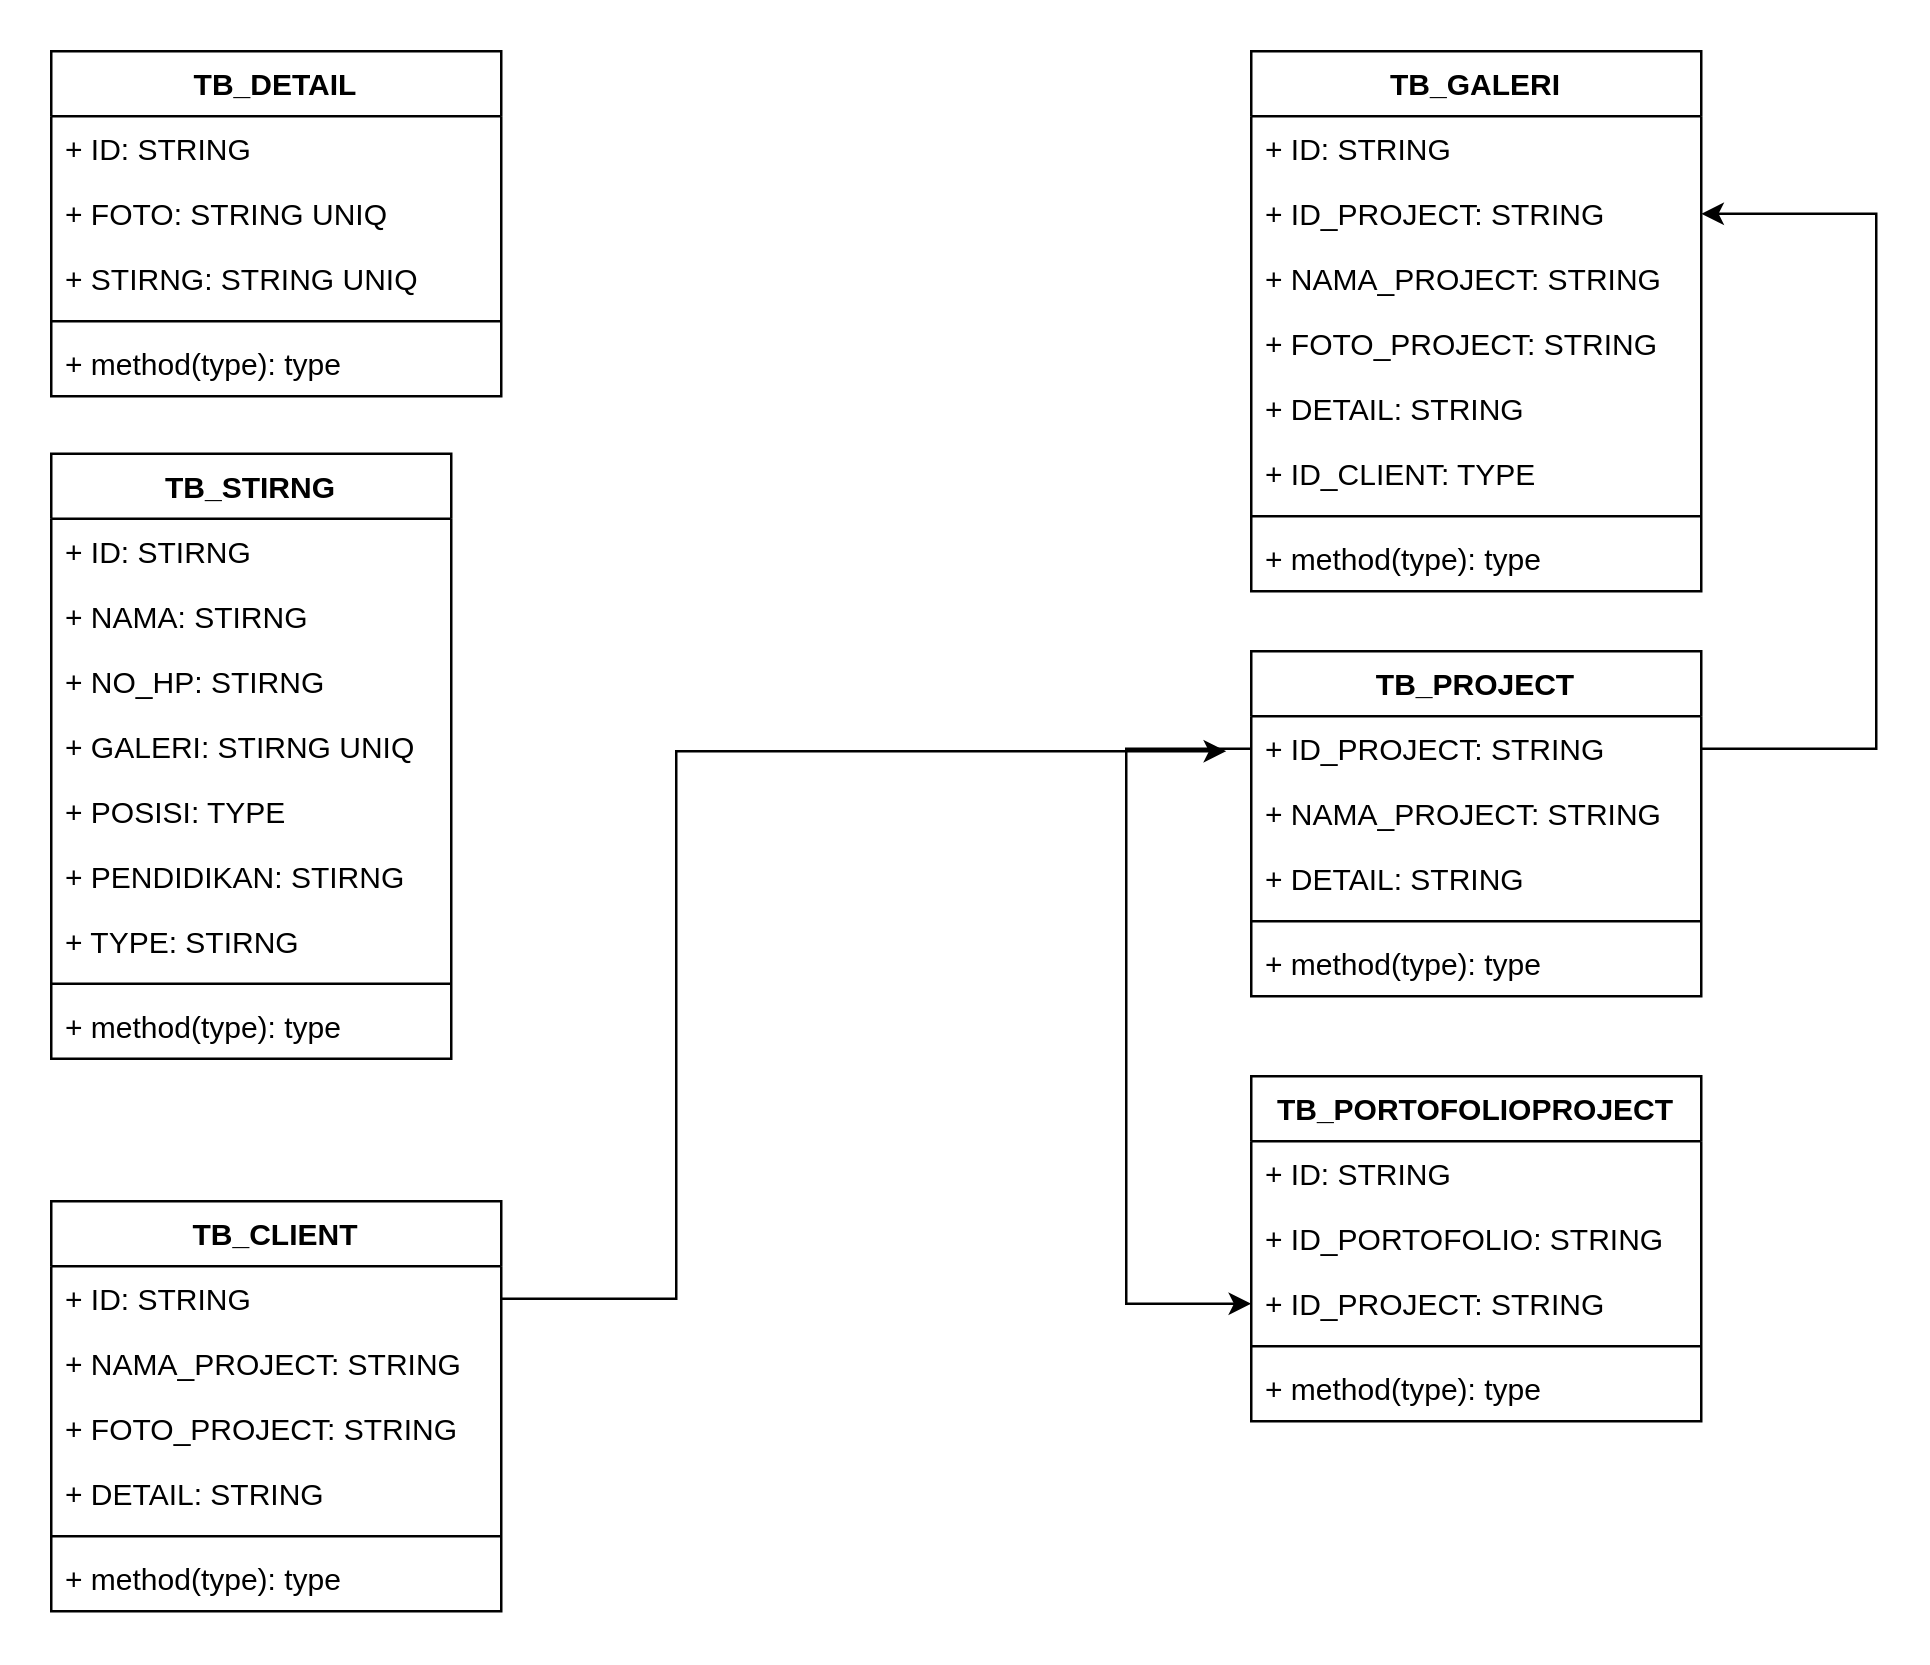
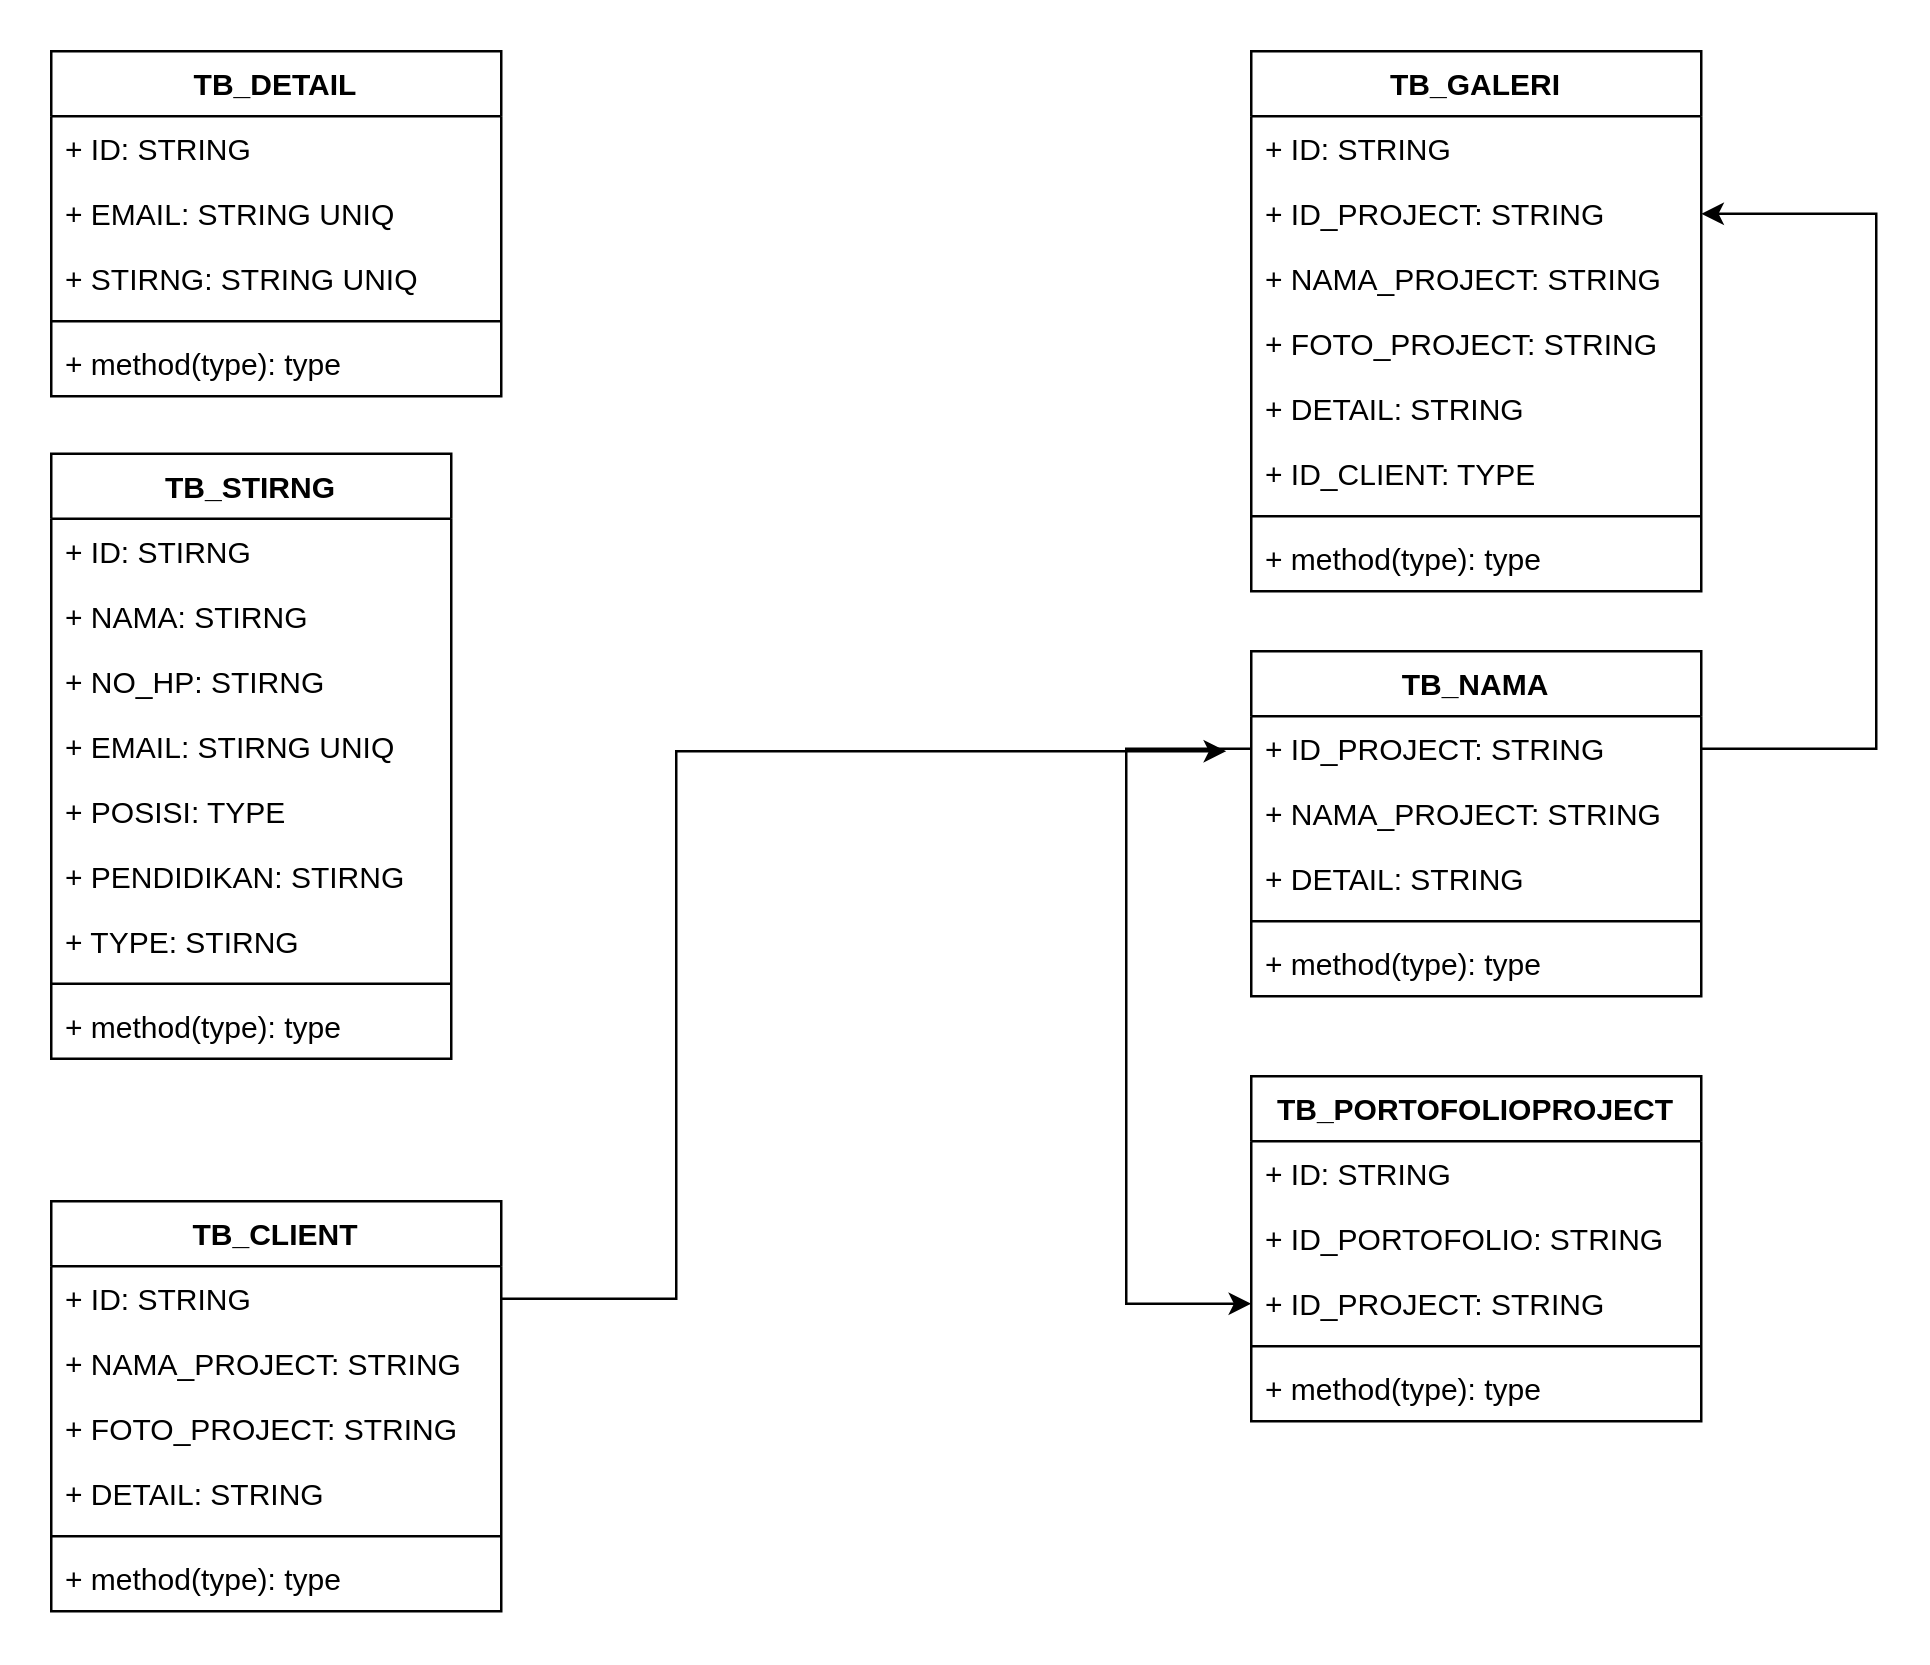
node "+ FOTO: STRING UNIQ": label "+ FOTO: STRING UNIQ" -> "+ EMAIL: STRING UNIQ"
node "TB_PROJECT": label "TB_PROJECT" -> "TB_NAMA"
node "+ GALERI: STIRNG UNIQ": label "+ GALERI: STIRNG UNIQ" -> "+ EMAIL: STIRNG UNIQ"
